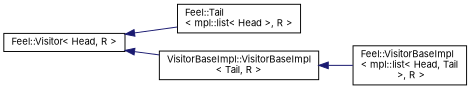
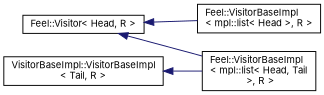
node "Feel::Tail < mpl::list< Head >, R >": label "Feel::Tail < mpl::list< Head >, R >" -> "Feel::VisitorBaseImpl < mpl::list< Head >, R >"
edge "VisitorBaseImpl::VisitorBaseImpl < Tail, R >" -> "Feel::Visitor< Head, R >": now "Feel::VisitorBaseImpl < mpl::list< Head, Tail >, R >" -> "Feel::Visitor< Head, R >"
